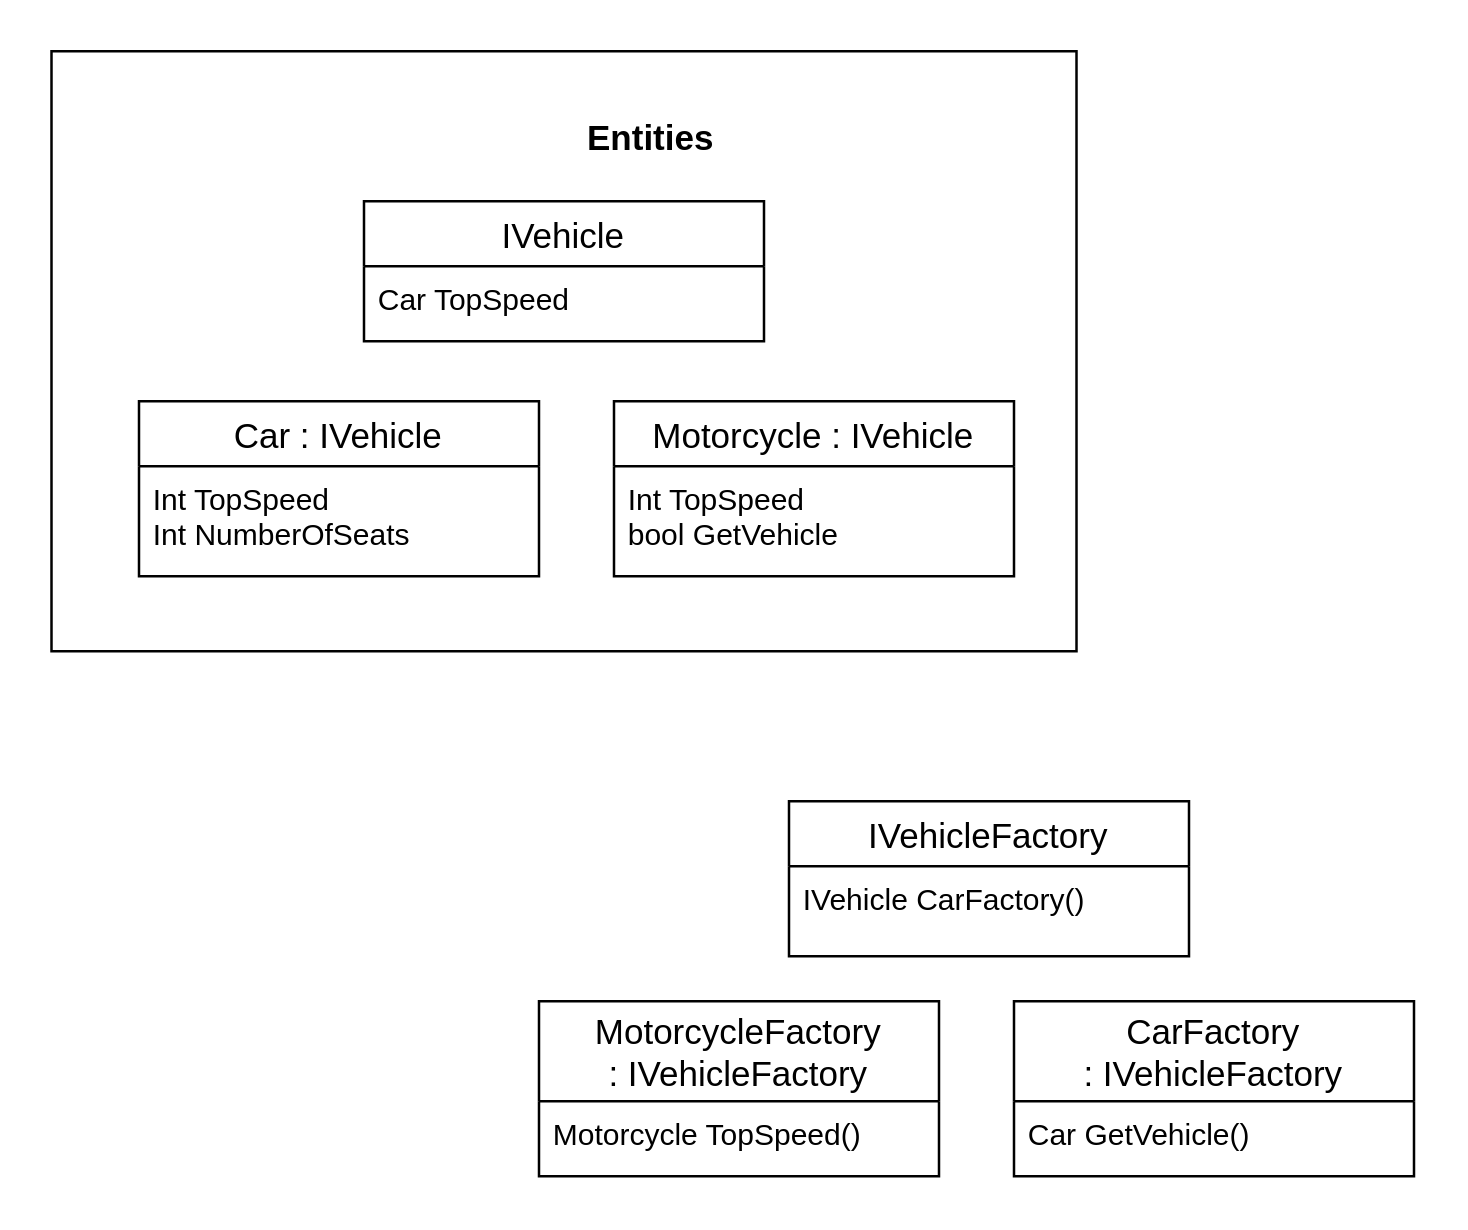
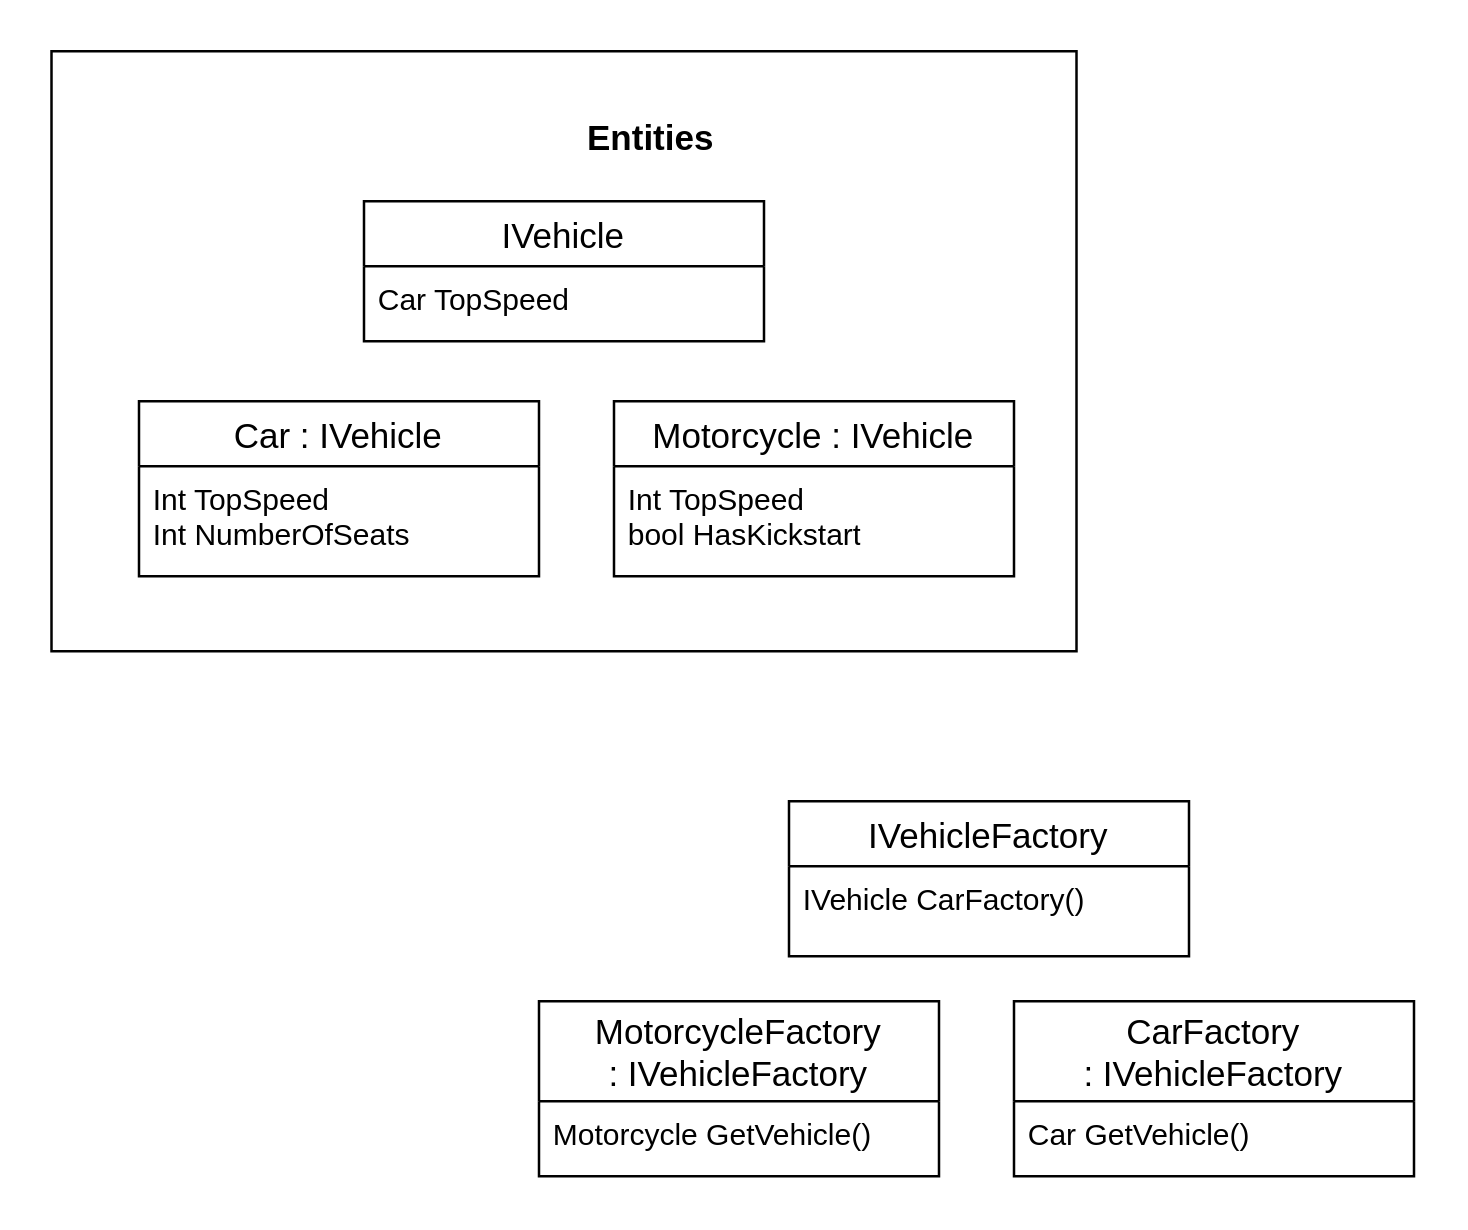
node "Int TopSpeed bool GetVehicle": label "Int TopSpeed bool GetVehicle" -> "Int TopSpeed bool HasKickstart"
node "Motorcycle TopSpeed()": label "Motorcycle TopSpeed()" -> "Motorcycle GetVehicle()"
